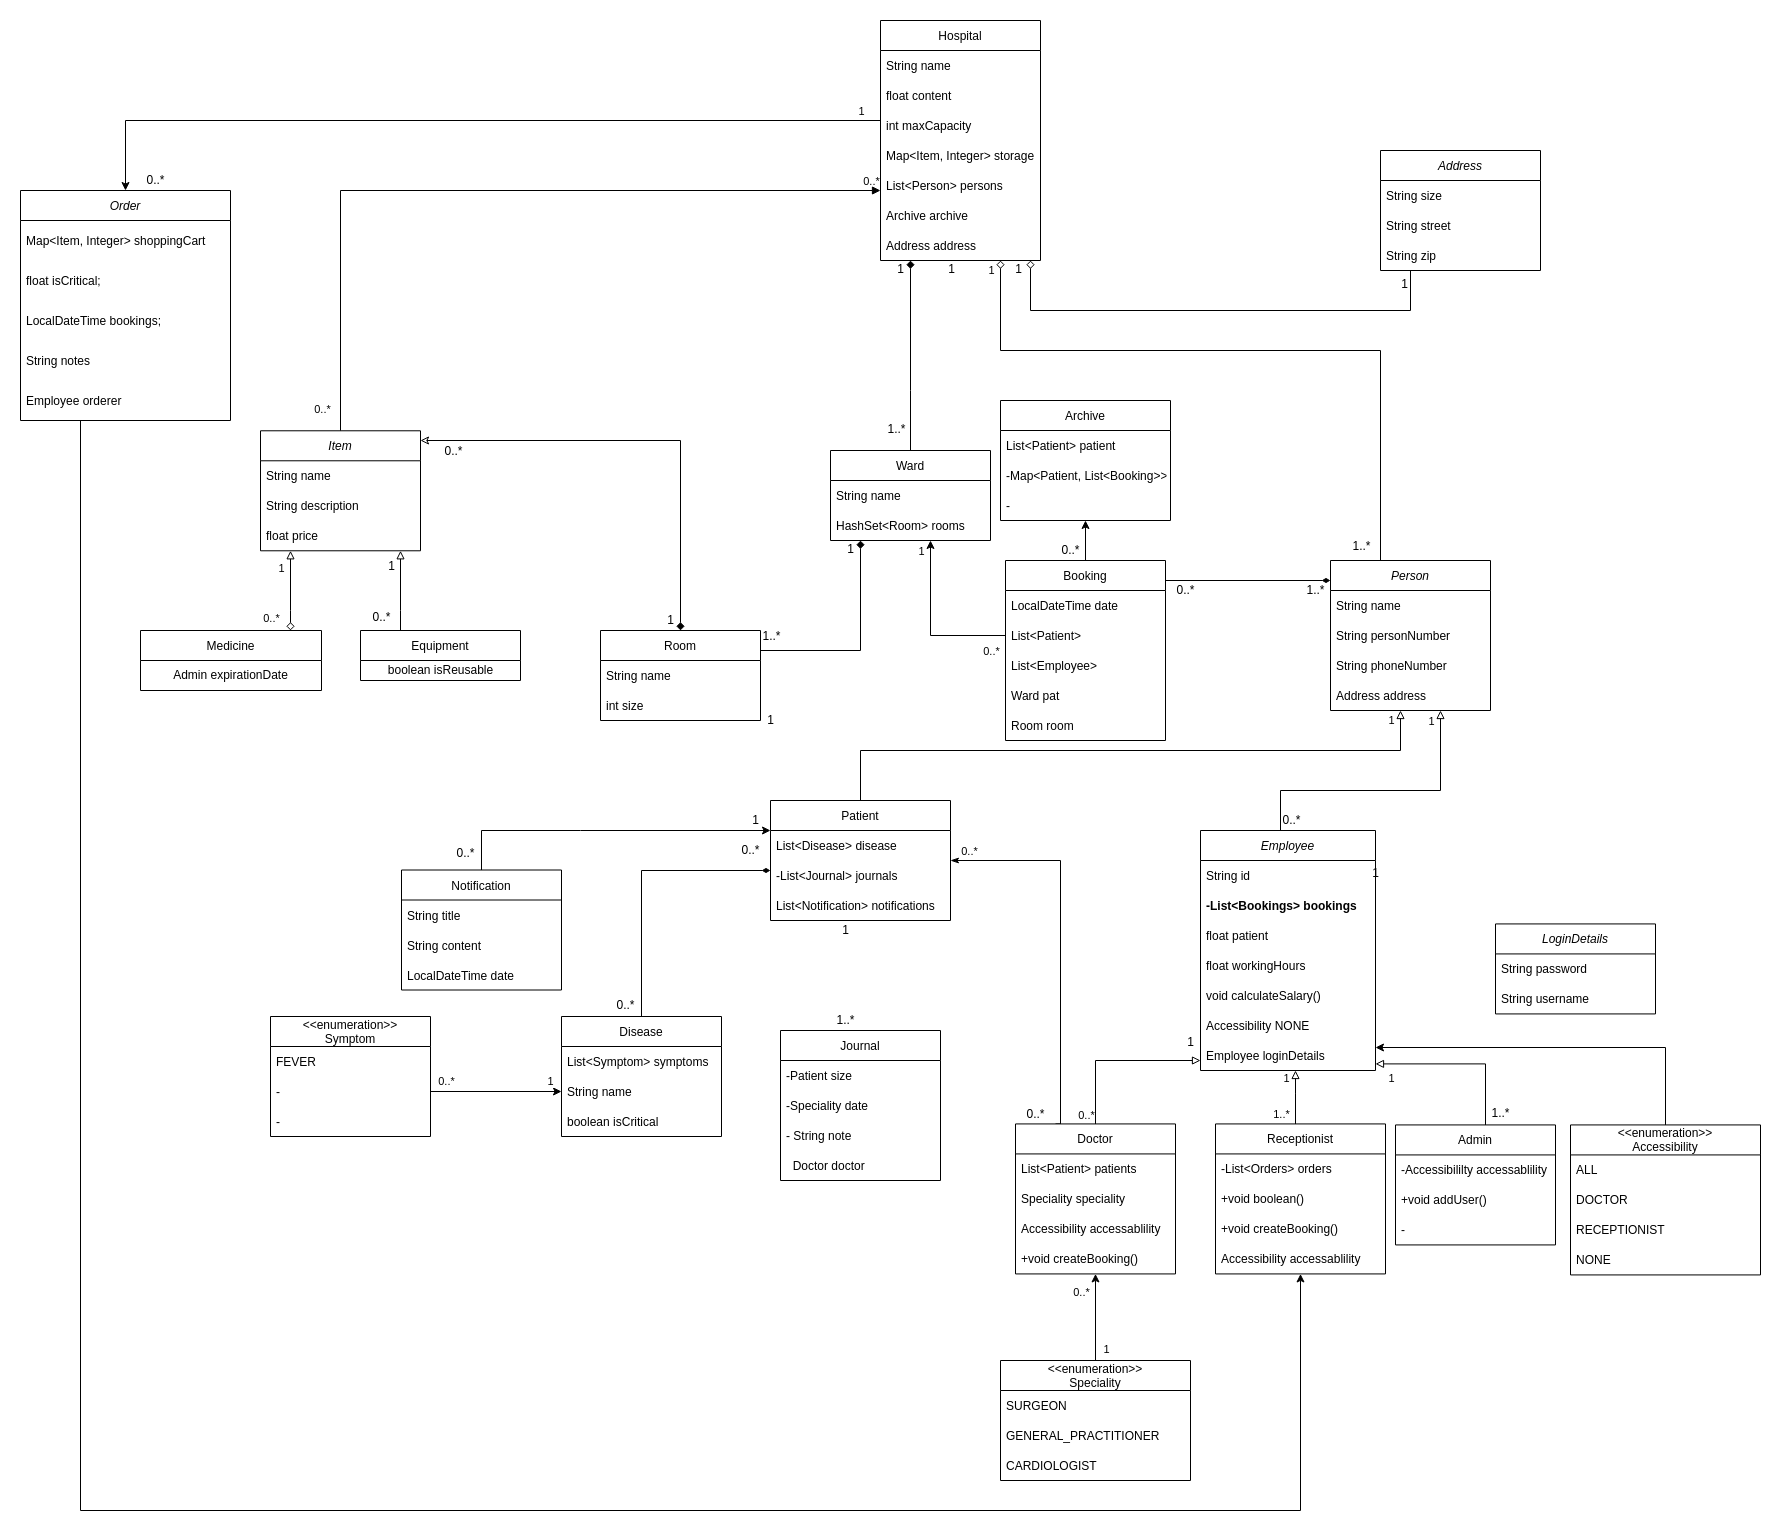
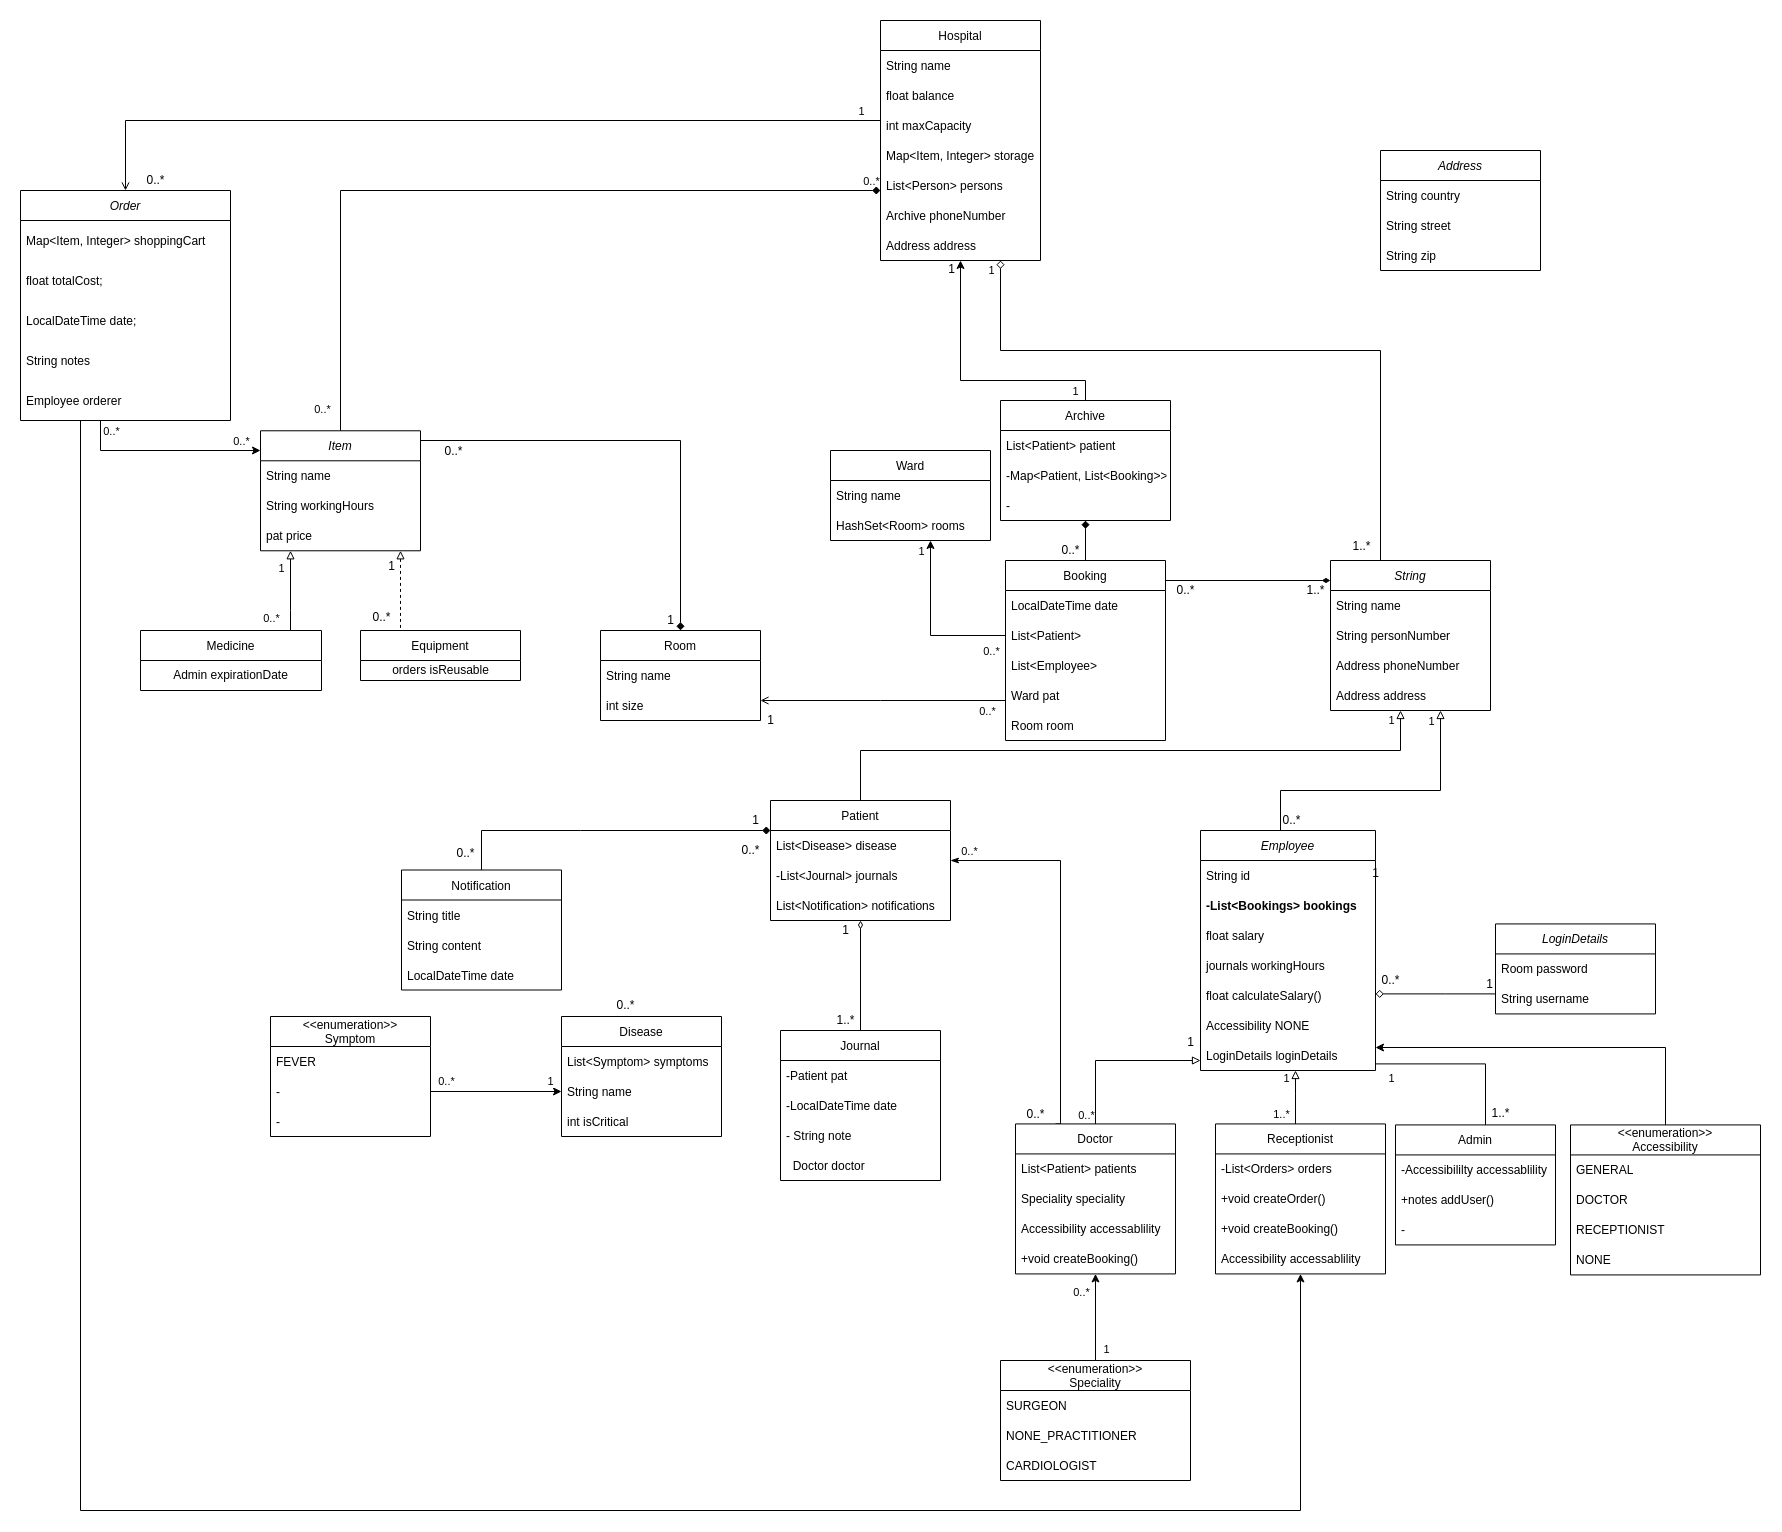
node "float content": label "float content" -> "float balance"
edge "Hospital" -> "Order": arrowhead classic -> open
edge "Item" -> "Hospital": arrowhead block -> diamond
node "String size": label "String size" -> "String country"
node "Archive archive": label "Archive archive" -> "Archive phoneNumber"
node "float isCritical;": label "float isCritical;" -> "float totalCost;"
edge "Address" -> "Hospital": removed, labels "1", "1"
node "LocalDateTime bookings;": label "LocalDateTime bookings;" -> "LocalDateTime date;"
edge "Ward" -> "Hospital": removed, labels "1..*", "1"
edge "Archive" -> "Hospital": added, label "1"
edge "Item" -- "Room": arrowhead classic -> none
edge "Order" -> "Item": added, labels "0..*", "0..*"
node "String description": label "String description" -> "String workingHours"
edge "Booking" -> "Archive": arrowhead classic -> diamond
node "float price": label "float price" -> "pat price"
node "Person": label "Person" -> "String"
edge "Equipment" -> "Item": style solid -> dashed
edge "Item" -- "Medicine": arrowhead diamond -> none
edge "Room" -> "Ward": removed, labels "1..*", "1"
node "String phoneNumber": label "String phoneNumber" -> "Address phoneNumber"
node "boolean isReusable": label "boolean isReusable" -> "orders isReusable"
edge "Booking" -> "Room": added, label "0..*"
edge "Notification" -> "Patient": arrowhead classic -> diamond
edge "Disease" -> "Patient": removed
node "float patient": label "float patient" -> "float salary"
node "float workingHours": label "float workingHours" -> "journals workingHours"
node "String password": label "String password" -> "Room password"
edge "Journal" -> "Patient": added
edge "LoginDetails" -> "Employee": added, labels "1", "0..*"
node "void calculateSalary()": label "void calculateSalary()" -> "float calculateSalary()"
node "Employee loginDetails": label "Employee loginDetails" -> "LoginDetails loginDetails"
edge "Admin" -> "Employee": arrowhead block -> none
node "-Patient size": label "-Patient size" -> "-Patient pat"
node "-Speciality date": label "-Speciality date" -> "-LocalDateTime date"
node "boolean isCritical": label "boolean isCritical" -> "int isCritical"
node "ALL": label "ALL" -> "GENERAL"
node "+void boolean()": label "+void boolean()" -> "+void createOrder()"
node "+void addUser()": label "+void addUser()" -> "+notes addUser()"
node "GENERAL_PRACTITIONER": label "GENERAL_PRACTITIONER" -> "NONE_PRACTITIONER"
